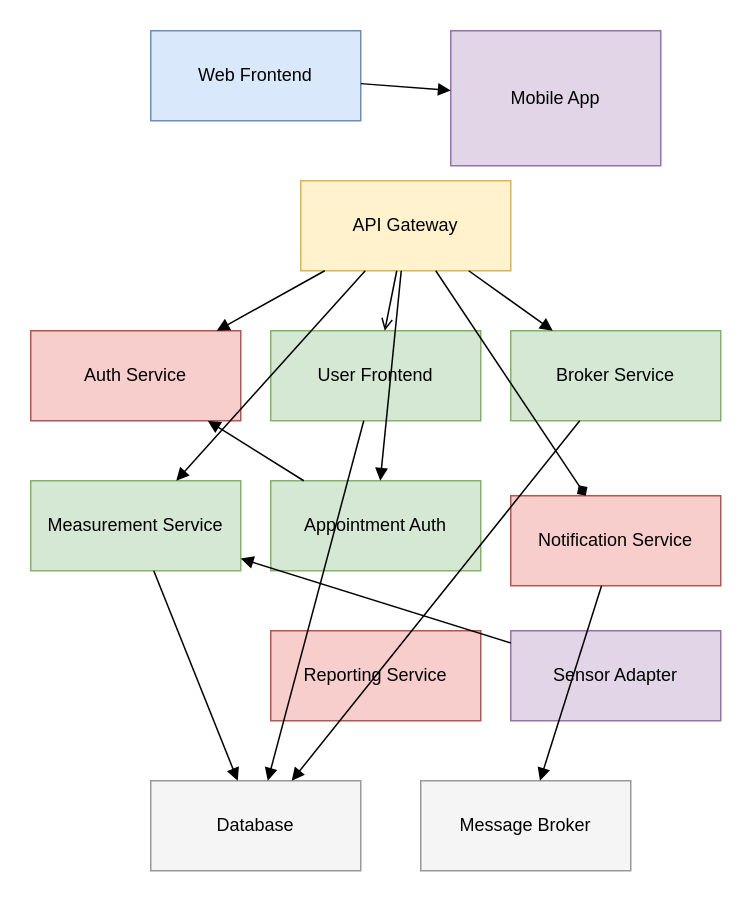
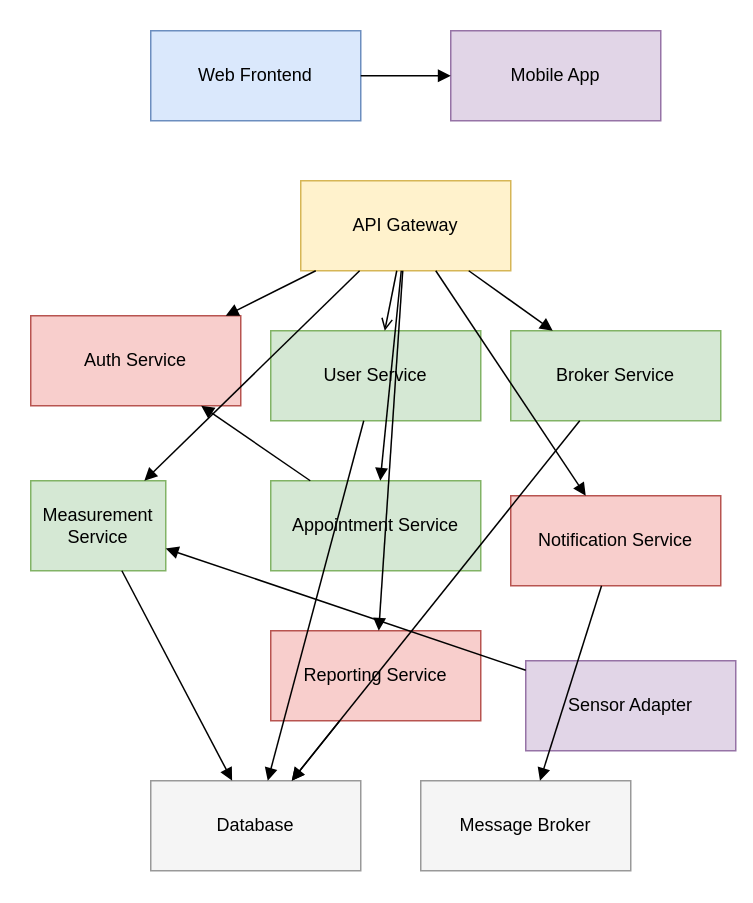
node "Mobile App": size 210x135 -> 210x90
node "Auth Service": moved (136, 376) -> (136, 361)
node "User Frontend": label "User Frontend" -> "User Service"
edge "API Gateway" -> "Reporting Service": added
edge "API Gateway" -> "Notification Service": arrowhead diamond -> block
node "Measurement Service": size 210x90 -> 135x90
node "Appointment Auth": label "Appointment Auth" -> "Appointment Service"
node "Sensor Adapter": moved (616, 676) -> (631, 706)
edge "Reporting Service" -> "Database": added
